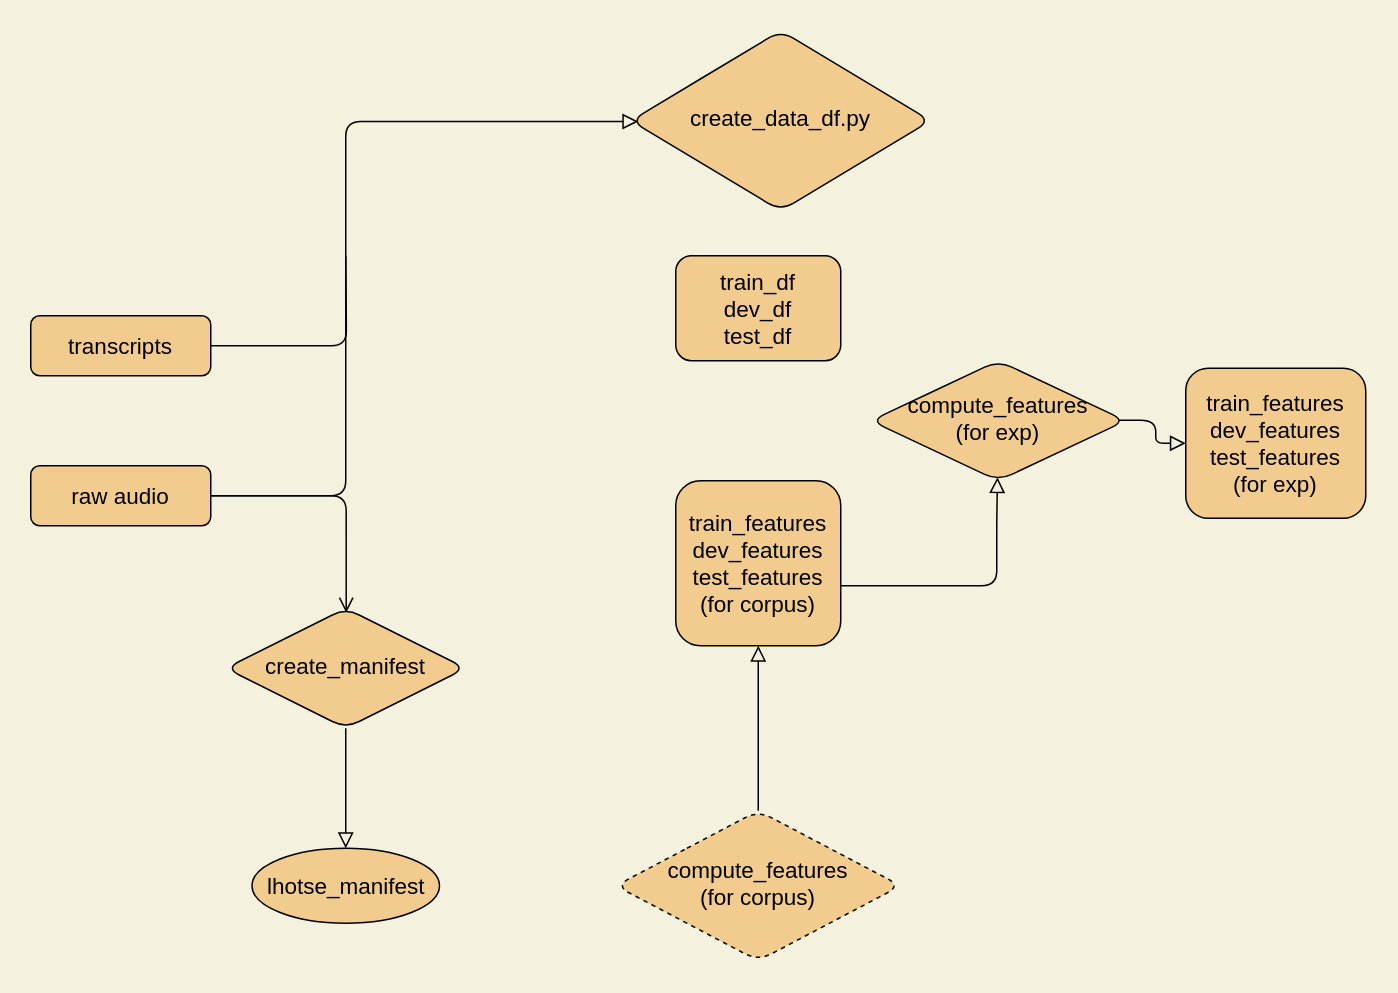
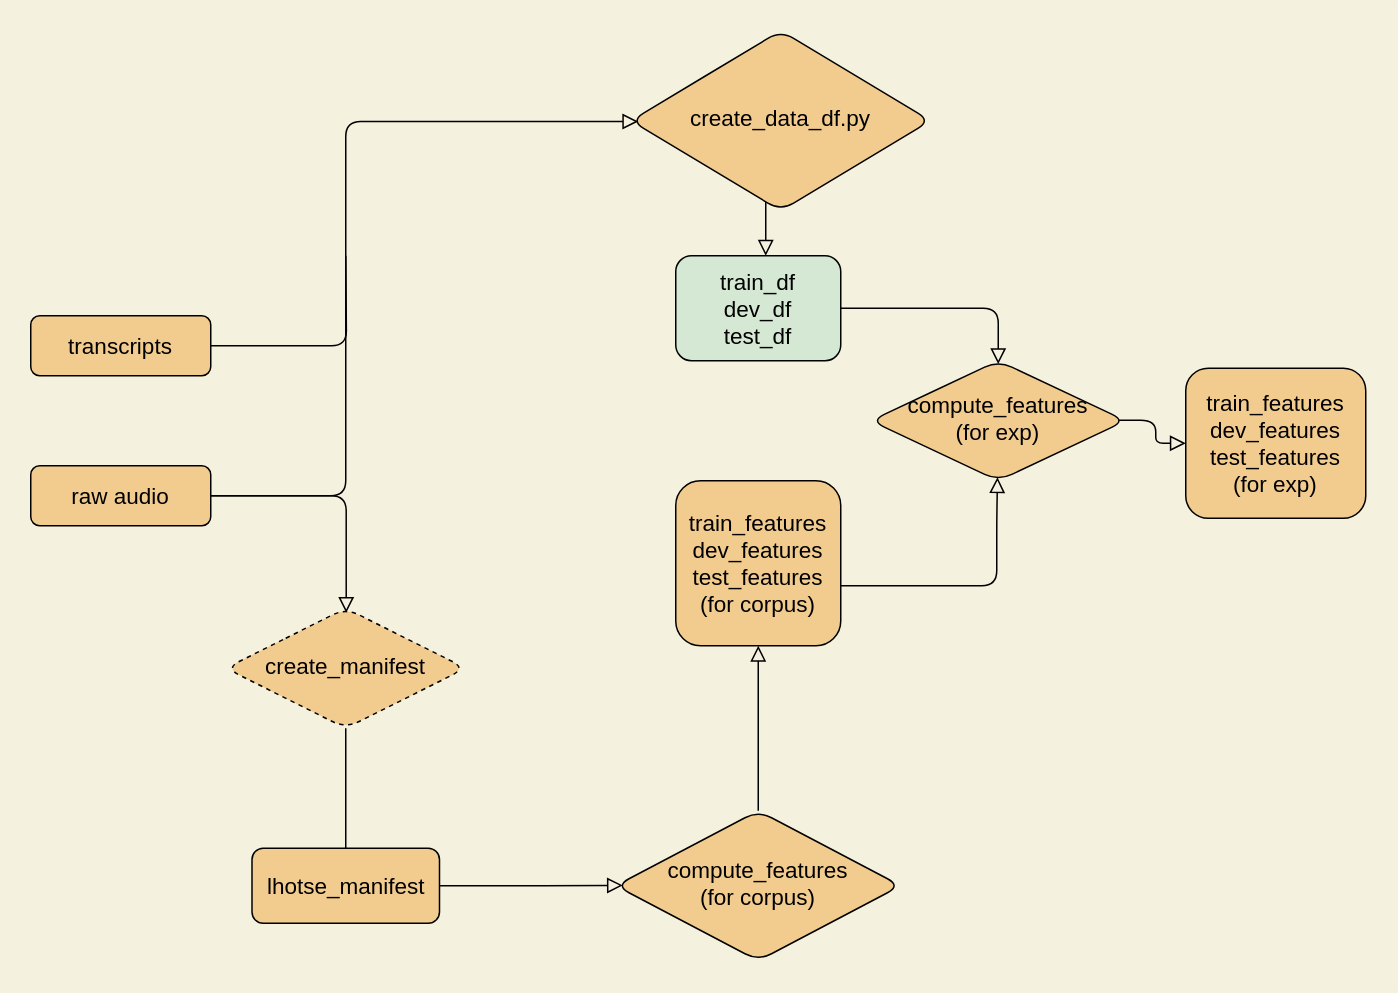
edge "create_data_df.py" -> "train_df dev_df test_df": added
node "train_df dev_df test_df": fillcolor #f2cc8f -> #d5e8d4
edge "train_df dev_df test_df" -> "compute_features (for exp)": added
edge "raw audio" -> "create_manifest": arrowhead open -> block
node "create_manifest": style solid -> dashed
edge "create_manifest" -> "lhotse_manifest": arrowhead block -> none
node "lhotse_manifest": shape ellipse -> rounded rectangle
edge "lhotse_manifest" -> "compute_features (for corpus)": added
node "compute_features (for corpus)": style dashed -> solid
